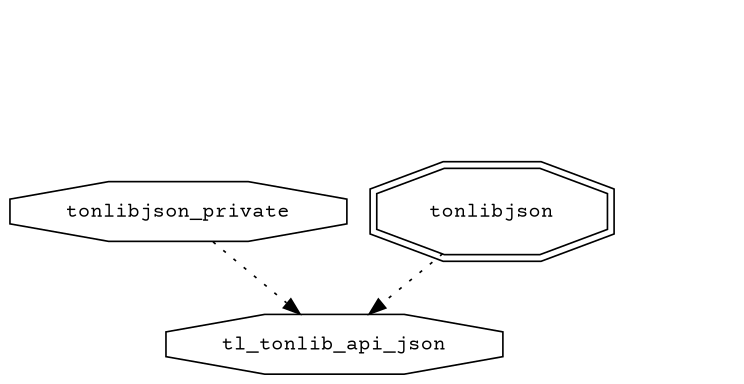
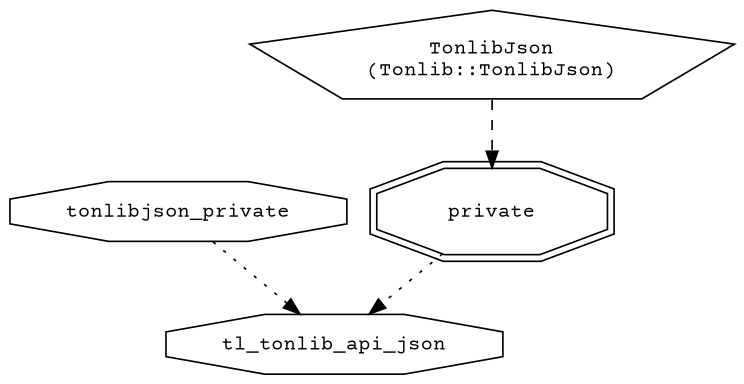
node "TonlibJson (Tonlib::TonlibJson)": added
node "tonlibjson": label "tonlibjson" -> "private"
